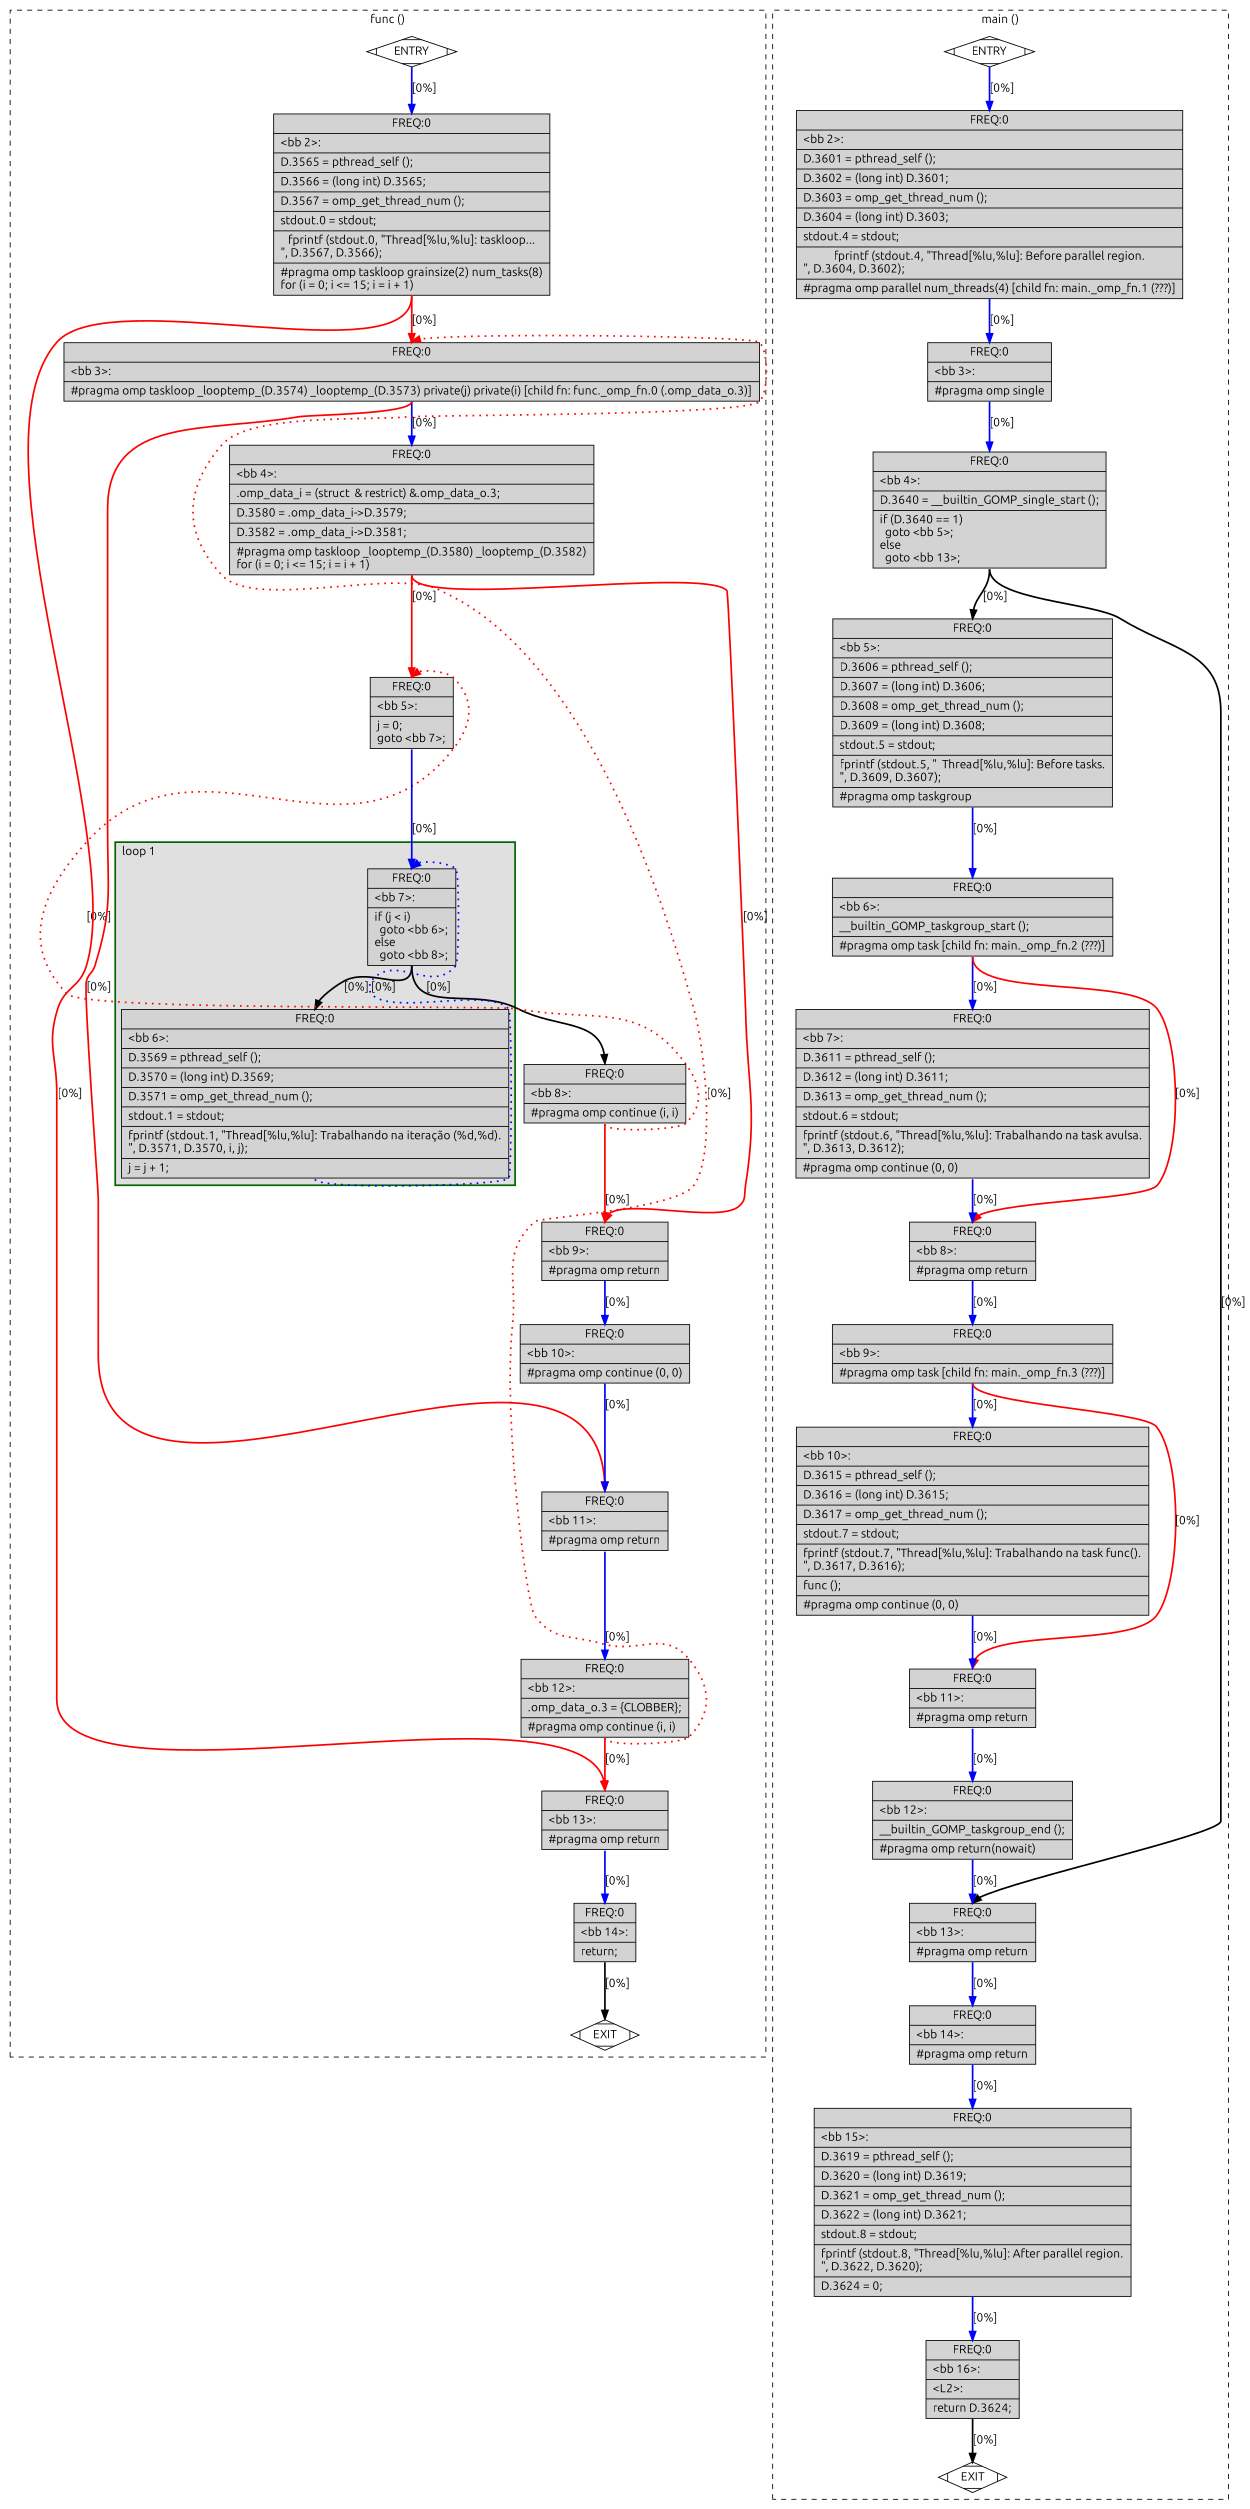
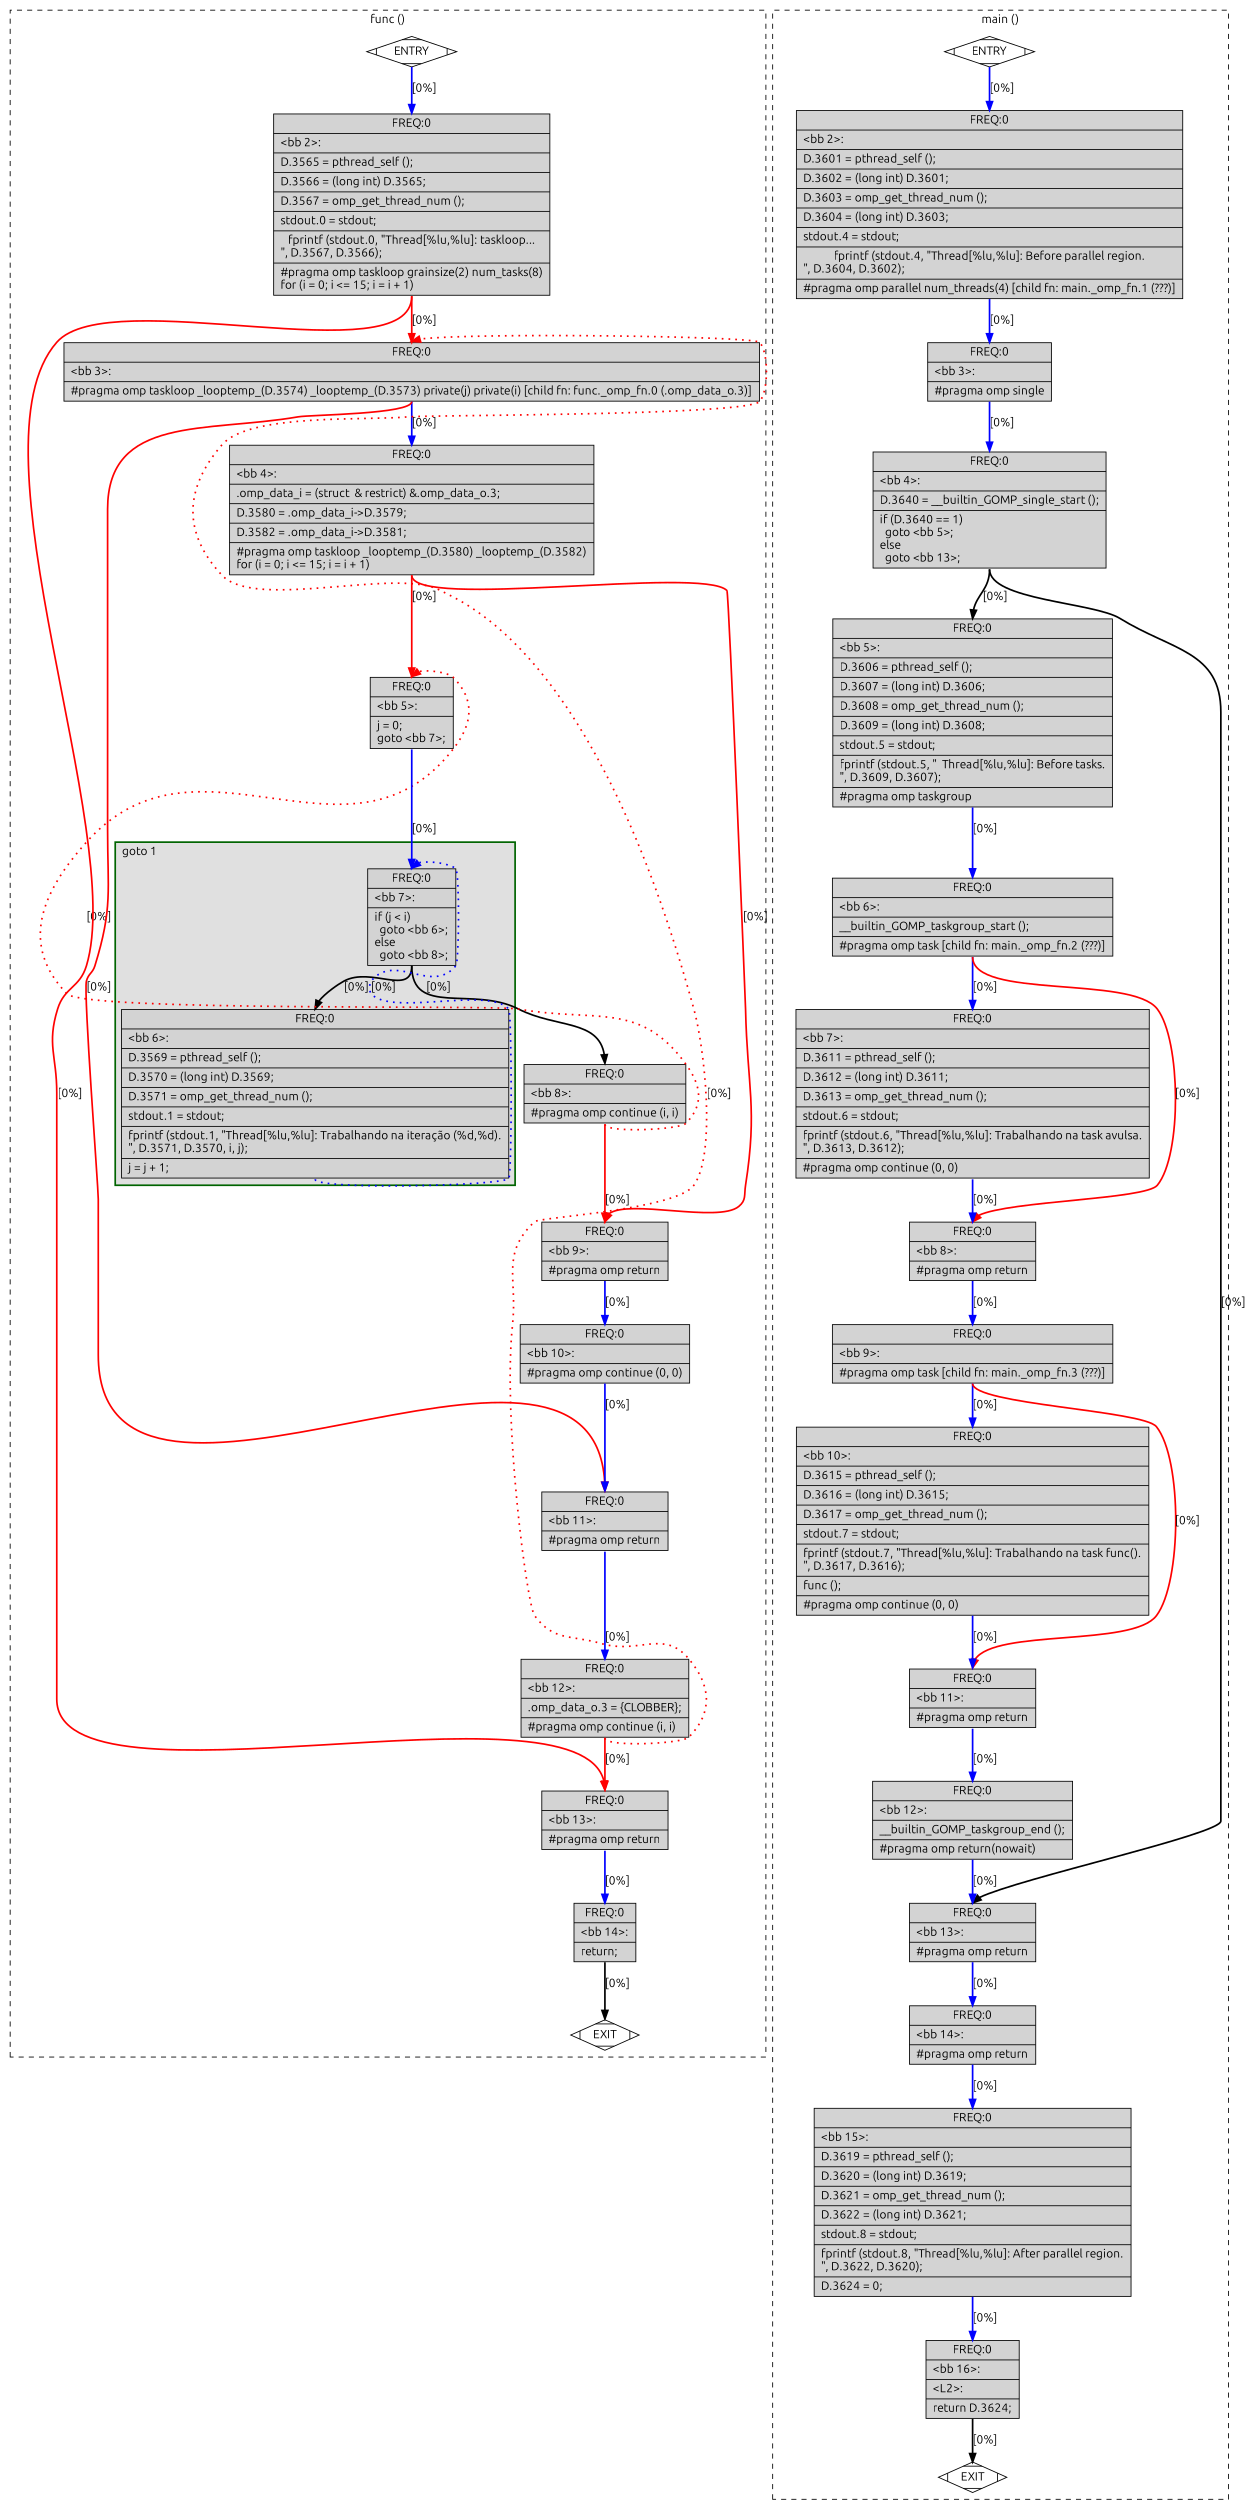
cluster "loop 1": label "loop 1" -> "goto 1"
